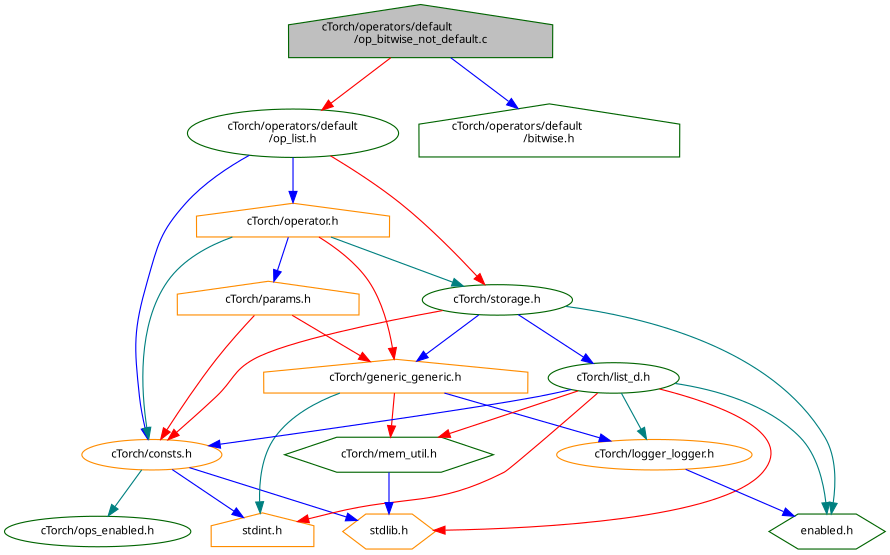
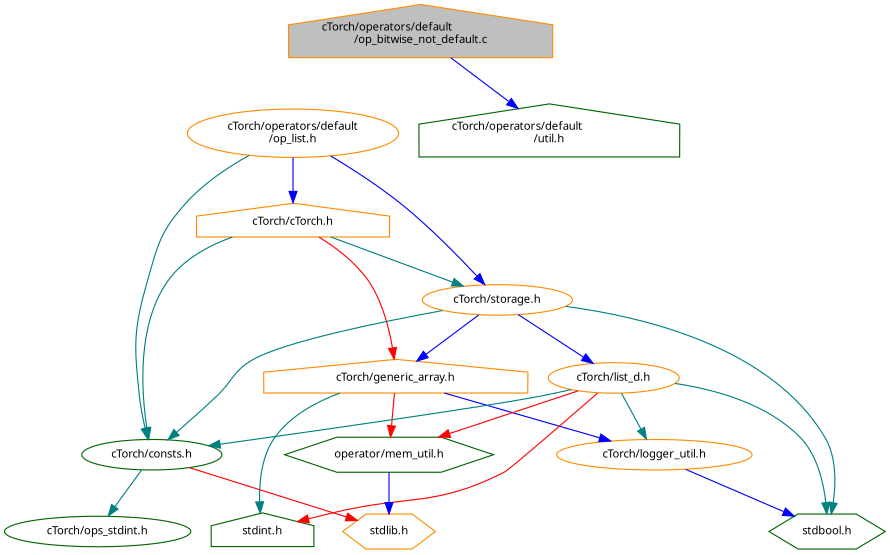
node "cTorch/operators/default /op_bitwise_not_default.c": color darkgreen -> darkorange
edge "cTorch/operators/default /op_bitwise_not_default.c" -> "cTorch/operators/default /op_list.h": removed
node "cTorch/operators/default /op_list.h": color darkgreen -> darkorange
node "cTorch/operators/default /bitwise.h": label "cTorch/operators/default /bitwise.h" -> "cTorch/operators/default /util.h"
edge "cTorch/operators/default /op_list.h" -> "cTorch/storage.h": color red -> blue
node "cTorch/operator.h": label "cTorch/operator.h" -> "cTorch/cTorch.h"
edge "cTorch/operators/default /op_list.h" -> "cTorch/consts.h": color blue -> teal
node "cTorch/params.h": removed
node "cTorch/storage.h": color darkgreen -> darkorange
edge "cTorch/storage.h" -> "cTorch/consts.h": color red -> teal
node "cTorch/generic_generic.h": label "cTorch/generic_generic.h" -> "cTorch/generic_array.h"
node "cTorch/list_d.h": color darkgreen -> darkorange
edge "cTorch/list_d.h" -> "cTorch/consts.h": color blue -> teal
node "cTorch/consts.h": color darkorange -> darkgreen
node "cTorch/mem_util.h": label "cTorch/mem_util.h" -> "operator/mem_util.h"
node "cTorch/logger_logger.h": label "cTorch/logger_logger.h" -> "cTorch/logger_util.h"
edge "cTorch/consts.h" -> "stdint.h": removed
edge "cTorch/consts.h" -> "stdlib.h": color blue -> red
edge "cTorch/list_d.h" -> "stdlib.h": removed
node "cTorch/ops_enabled.h": label "cTorch/ops_enabled.h" -> "cTorch/ops_stdint.h"
node "stdint.h": color darkorange -> darkgreen
node "enabled.h": label "enabled.h" -> "stdbool.h"
